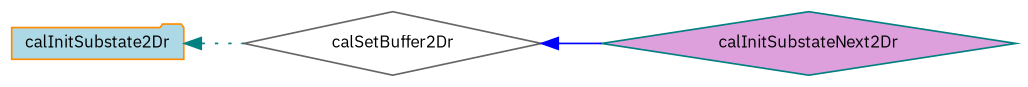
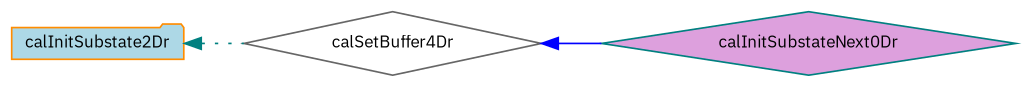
node "calSetBuffer2Dr": label "calSetBuffer2Dr" -> "calSetBuffer4Dr"
node "calInitSubstateNext2Dr": label "calInitSubstateNext2Dr" -> "calInitSubstateNext0Dr"
